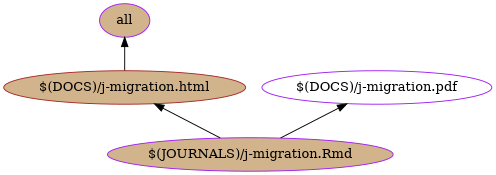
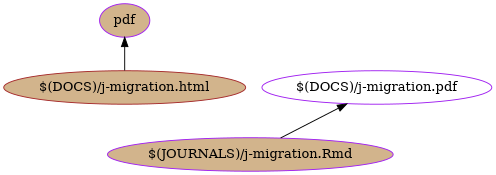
node "all": label "all" -> "pdf"
edge "$(JOURNALS)/j-migration.Rmd" -> "$(DOCS)/j-migration.html": removed
